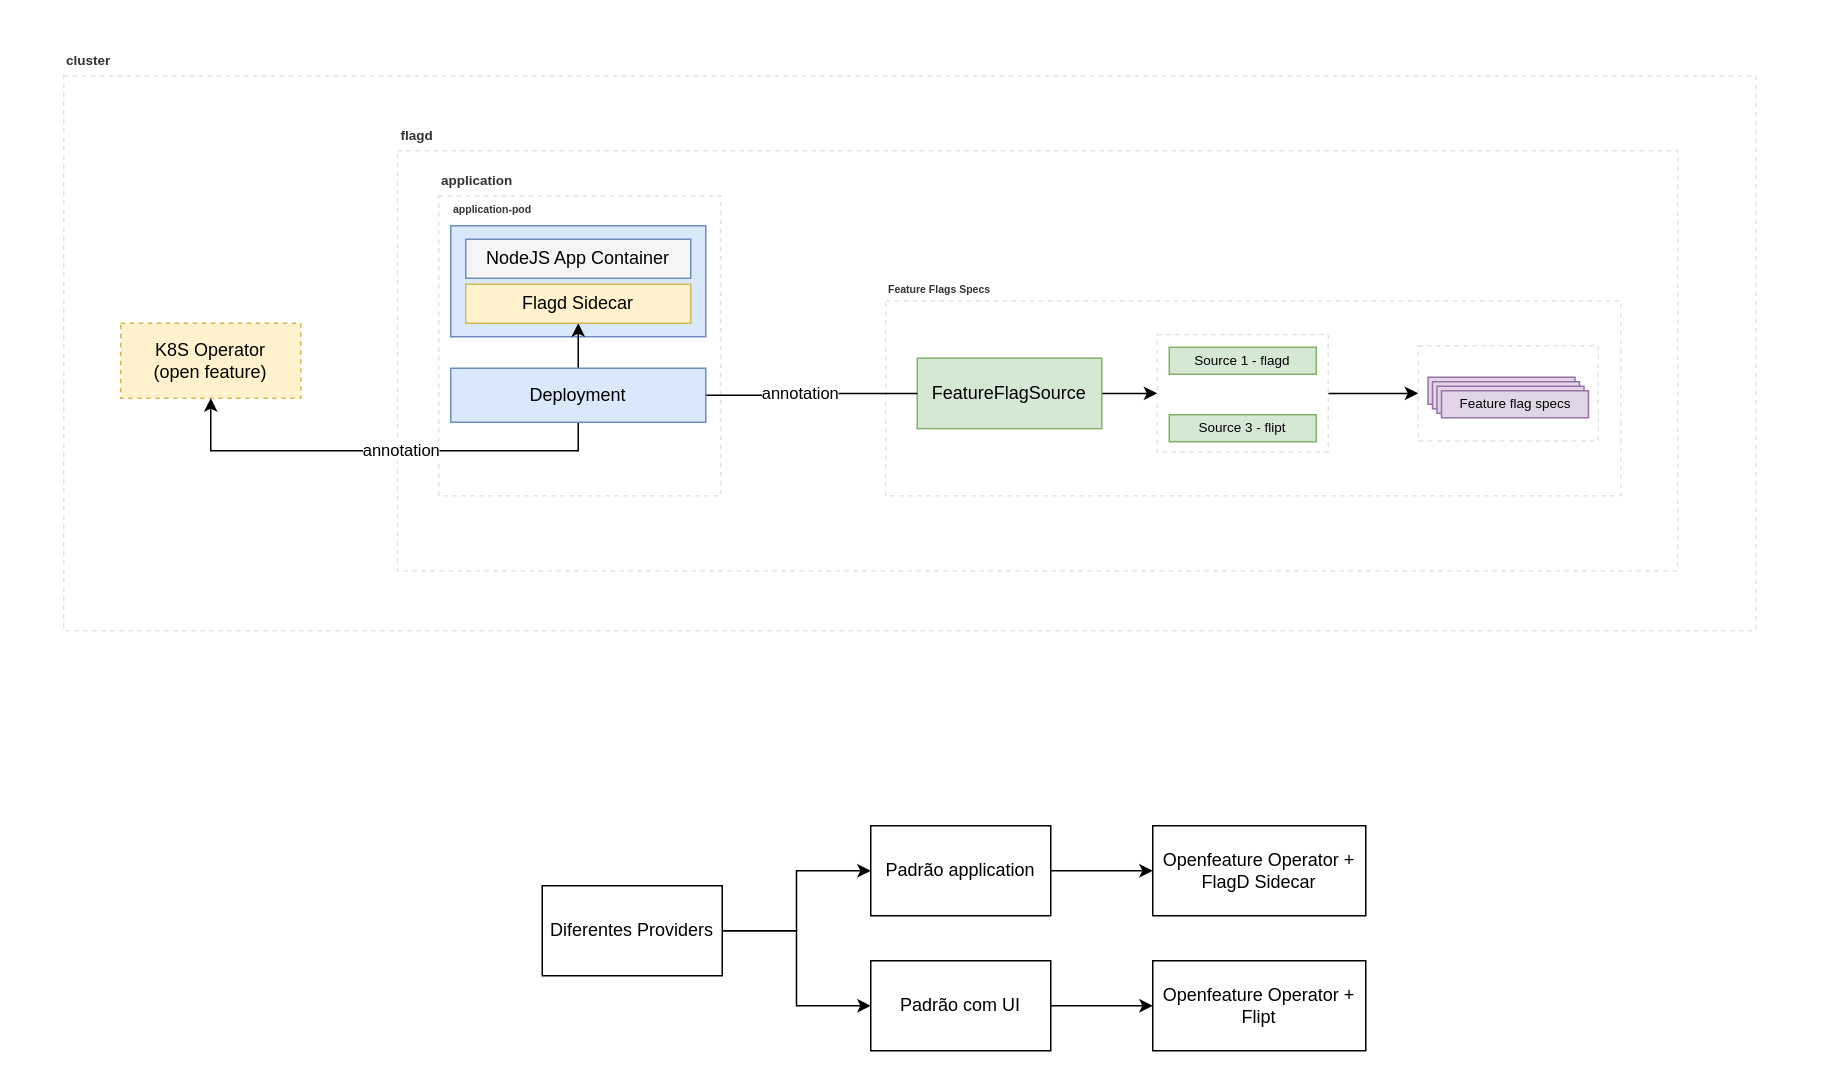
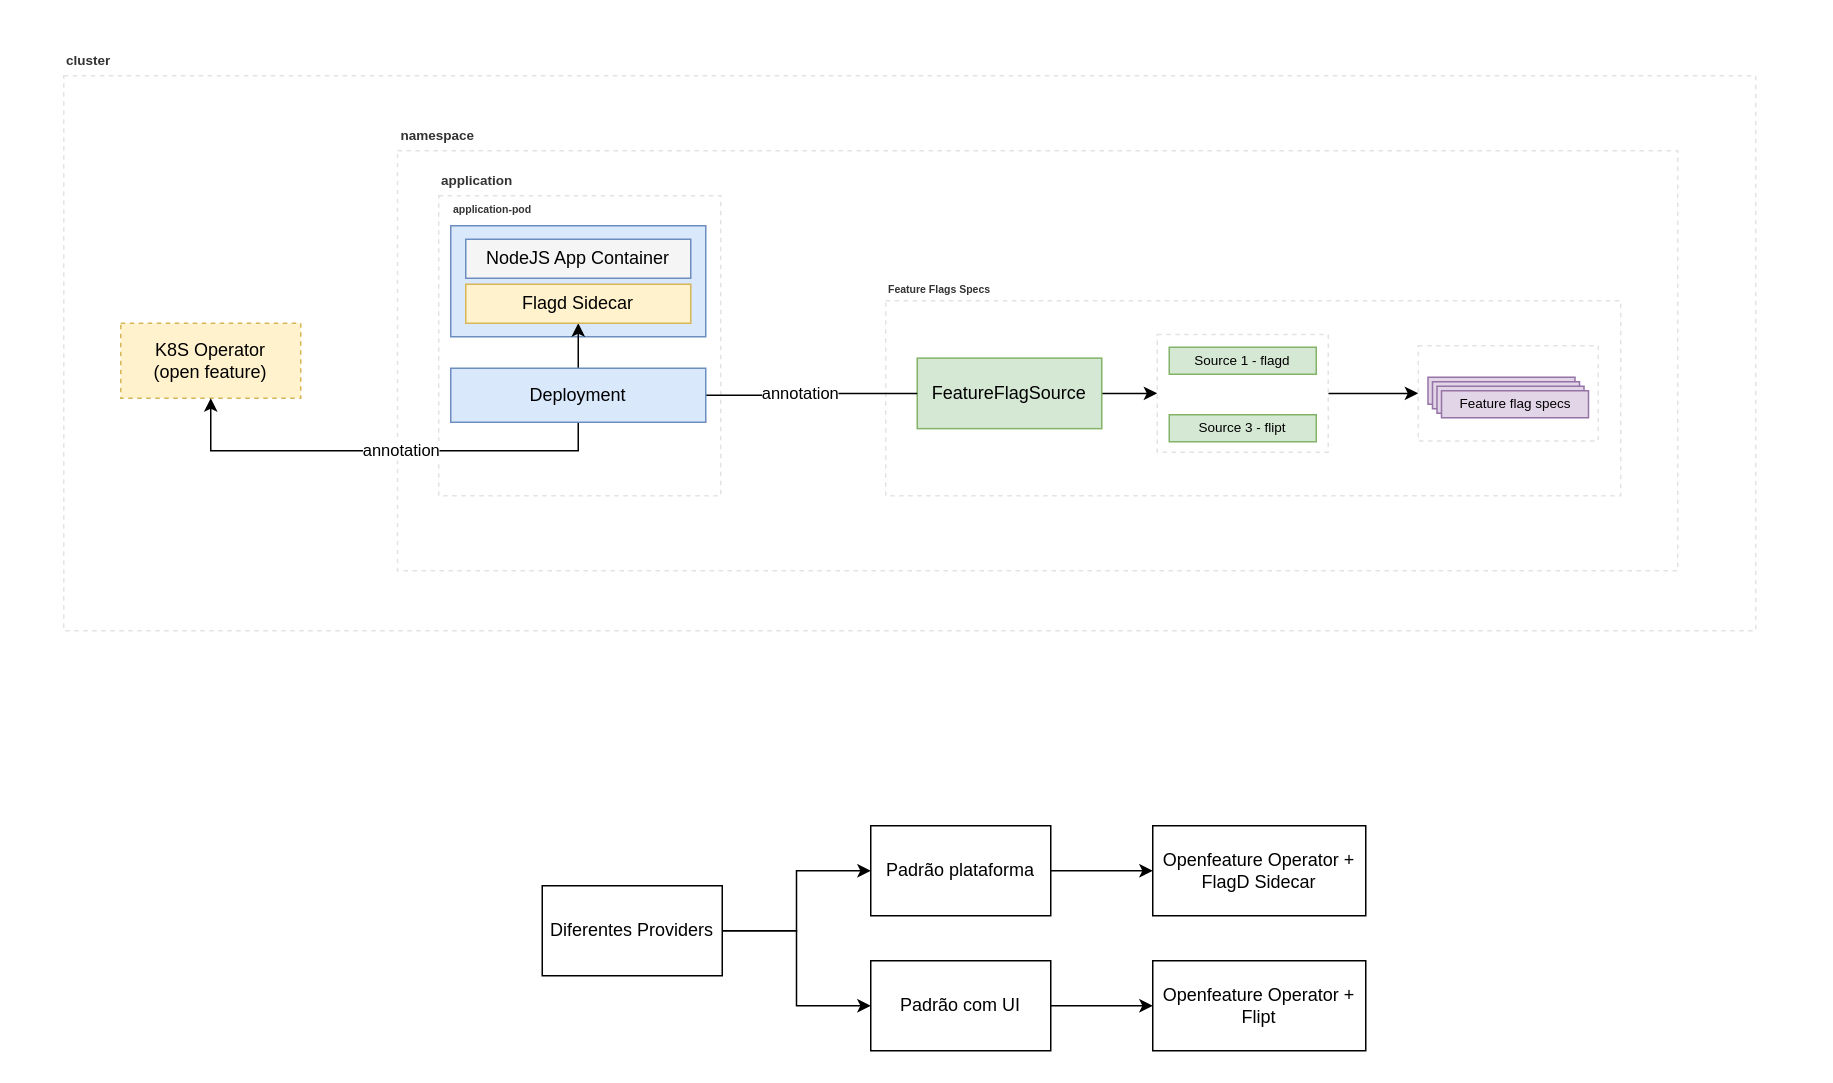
node "flagd": label "flagd" -> "namespace"
node "Padrão application": label "Padrão application" -> "Padrão plataforma"
